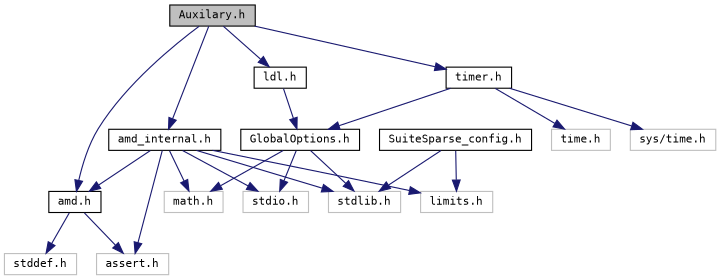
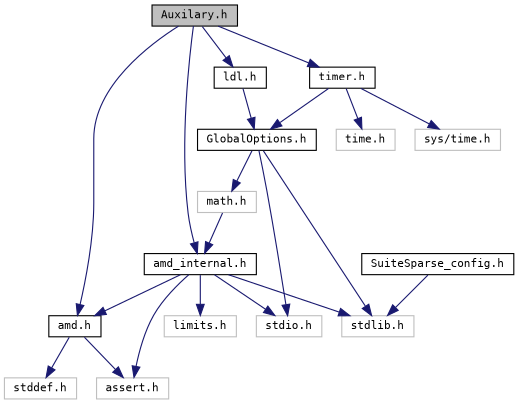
edge "SuiteSparse_config.h" -> "limits.h": removed
edge "amd_internal.h" -> "math.h": reversed
